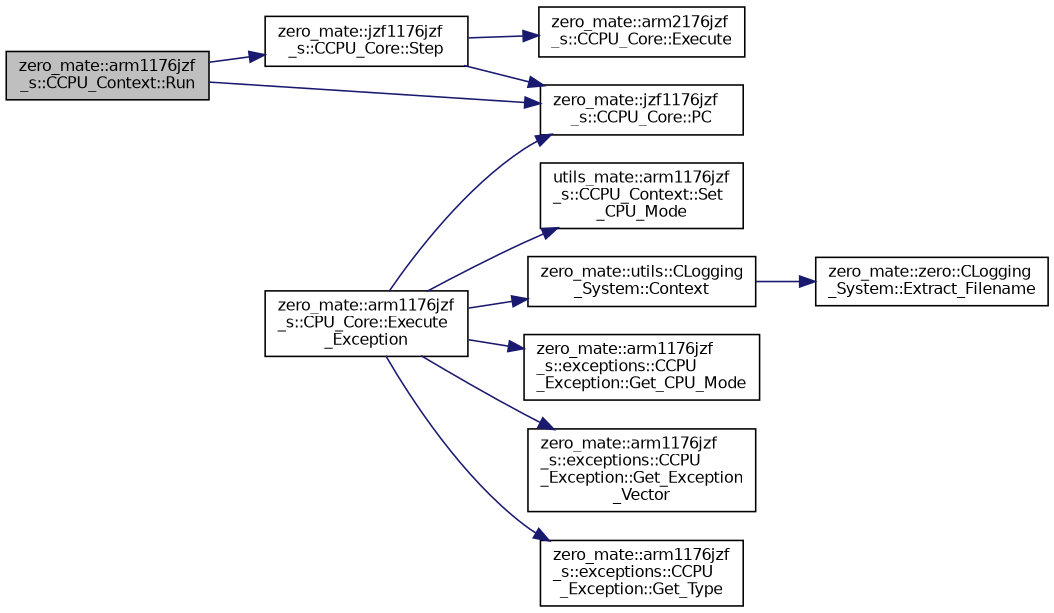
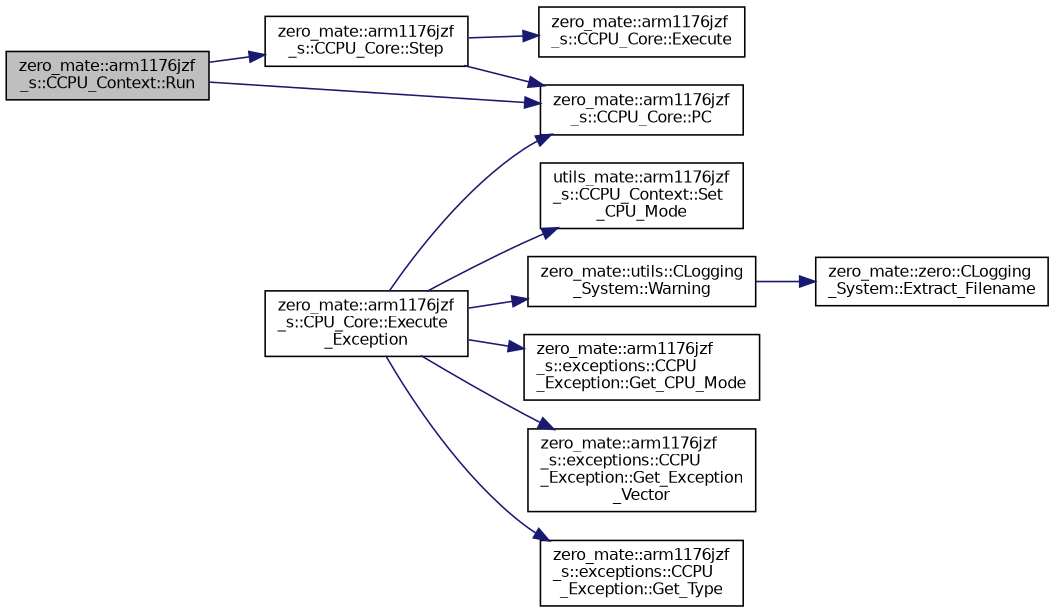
node "zero_mate::arm2176jzf _s::CCPU_Core::Execute": label "zero_mate::arm2176jzf _s::CCPU_Core::Execute" -> "zero_mate::arm1176jzf _s::CCPU_Core::Execute"
node "zero_mate::jzf1176jzf _s::CCPU_Core::Step": label "zero_mate::jzf1176jzf _s::CCPU_Core::Step" -> "zero_mate::arm1176jzf _s::CCPU_Core::Step"
node "zero_mate::jzf1176jzf _s::CCPU_Core::PC": label "zero_mate::jzf1176jzf _s::CCPU_Core::PC" -> "zero_mate::arm1176jzf _s::CCPU_Core::PC"
node "zero_mate::utils::CLogging _System::Context": label "zero_mate::utils::CLogging _System::Context" -> "zero_mate::utils::CLogging _System::Warning"
